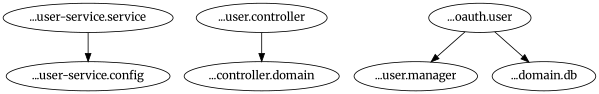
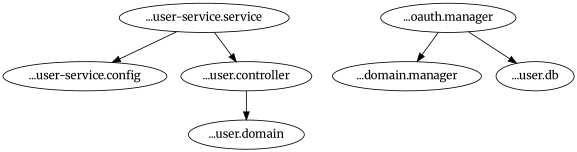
node "...oauth.user": label "...oauth.user" -> "...oauth.manager"
edge "...user-service.service" -> "...user.controller": added
node "...controller.domain": label "...controller.domain" -> "...user.domain"
node "...user.manager": label "...user.manager" -> "...domain.manager"
node "...domain.db": label "...domain.db" -> "...user.db"
